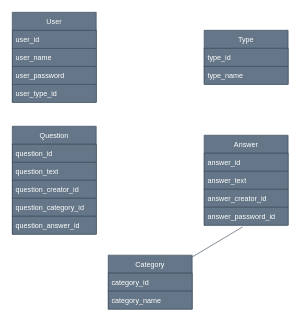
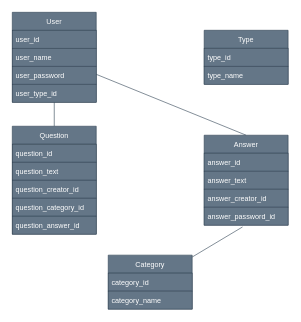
edge "User" -- "Answer": added
edge "User" -- "Question": added
